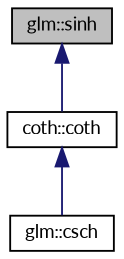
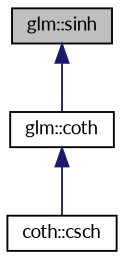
node "coth::coth": label "coth::coth" -> "glm::coth"
node "glm::csch": label "glm::csch" -> "coth::csch"
